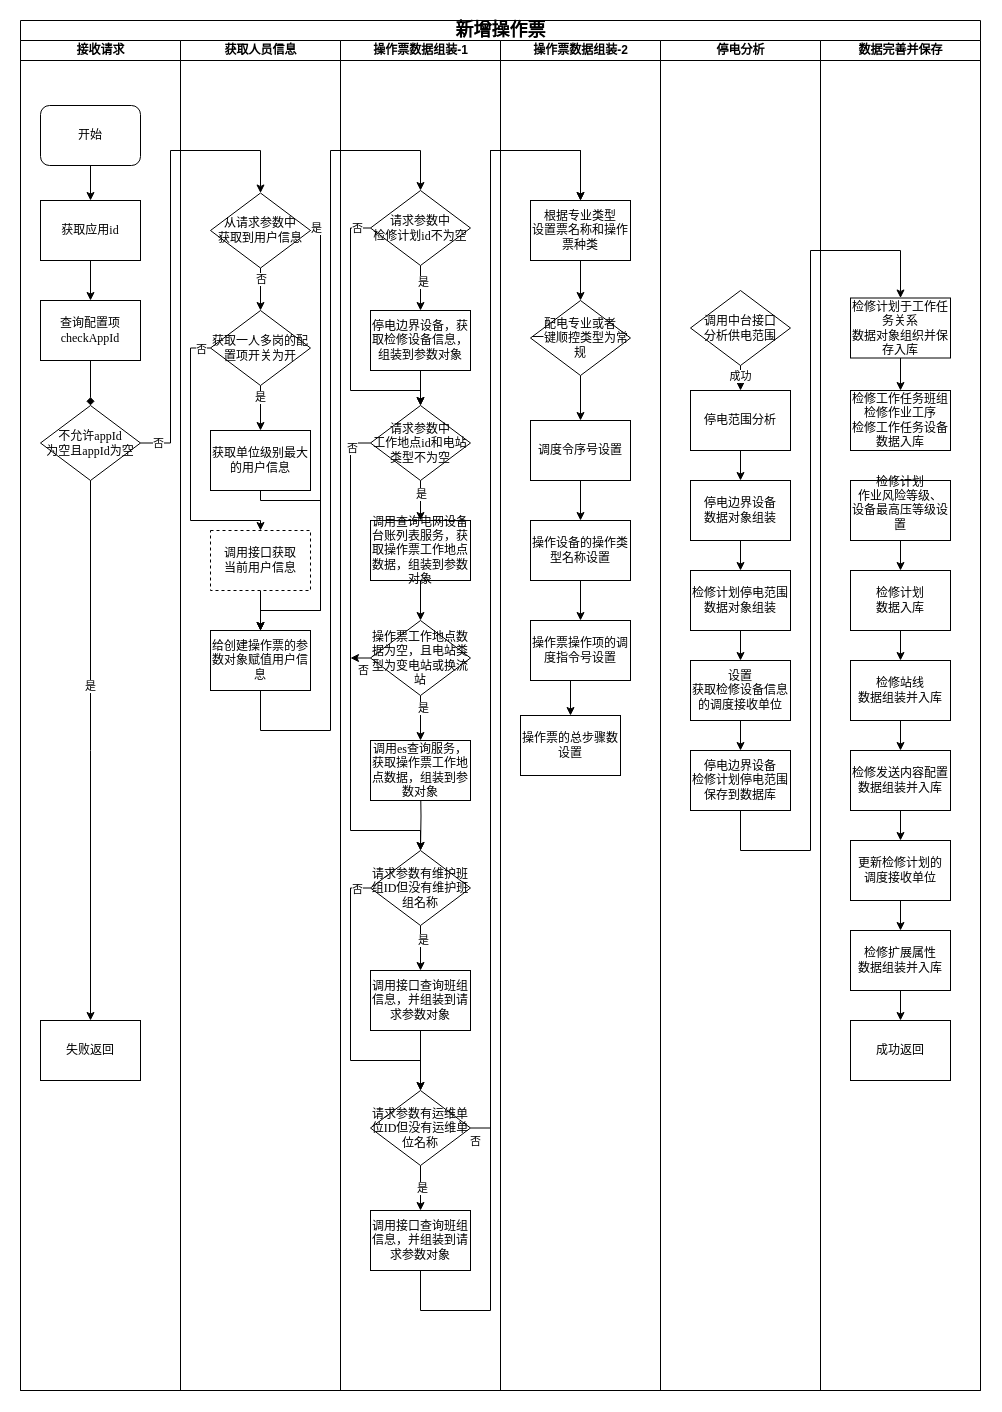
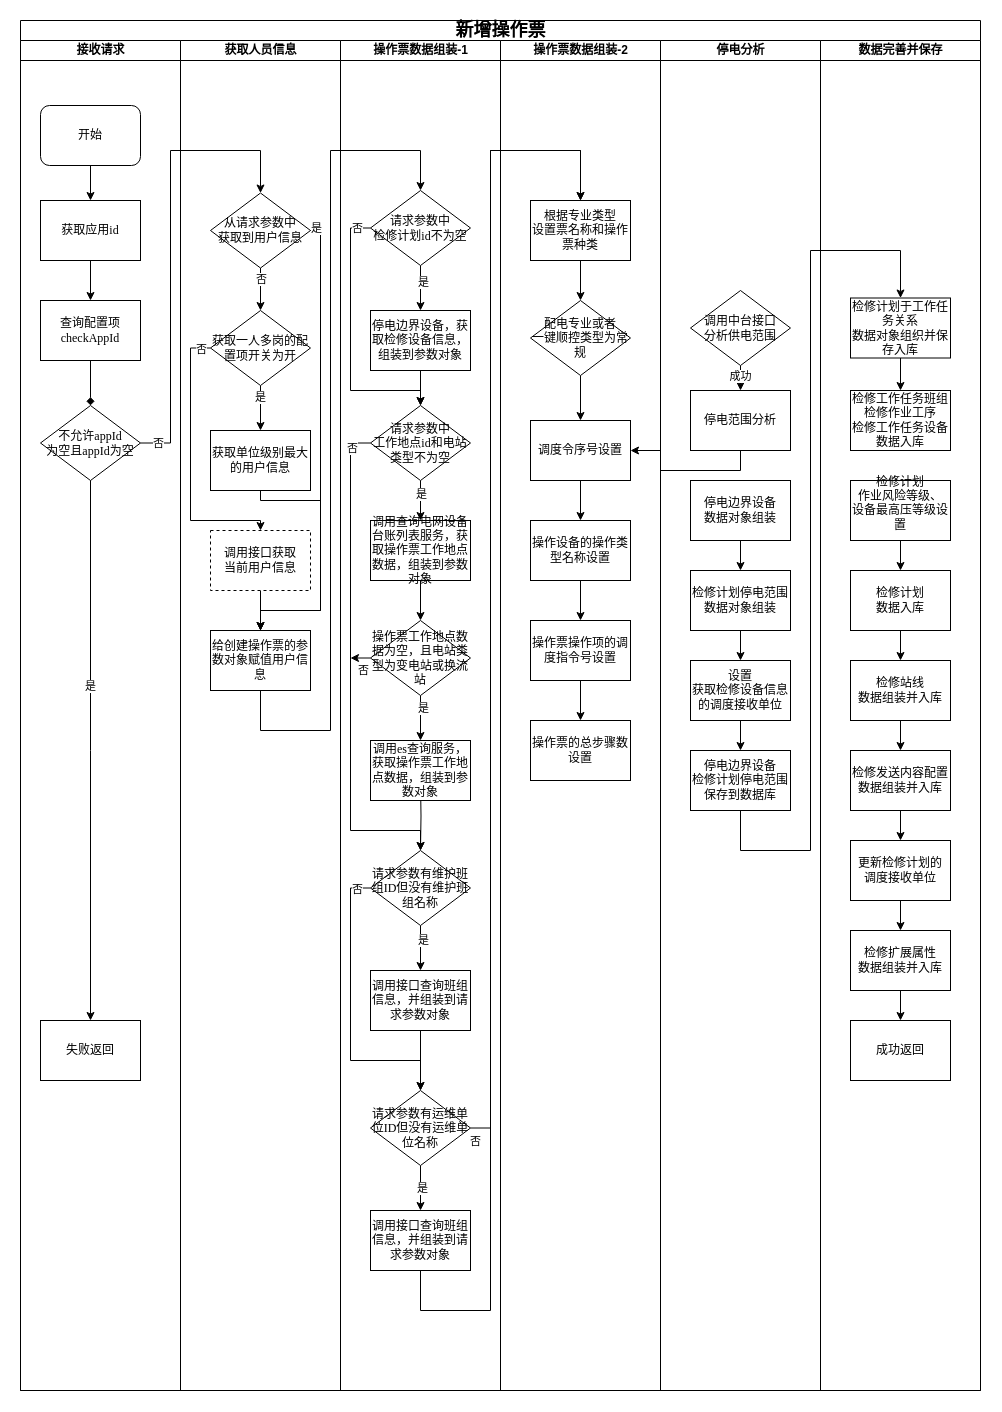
edge "停电范围分析" -> "停电边界设备 数据对象组装": now "停电范围分析" -> "调度令序号设置"
node "操作票的总步骤数设置": moved (571, 746) -> (581, 751)
